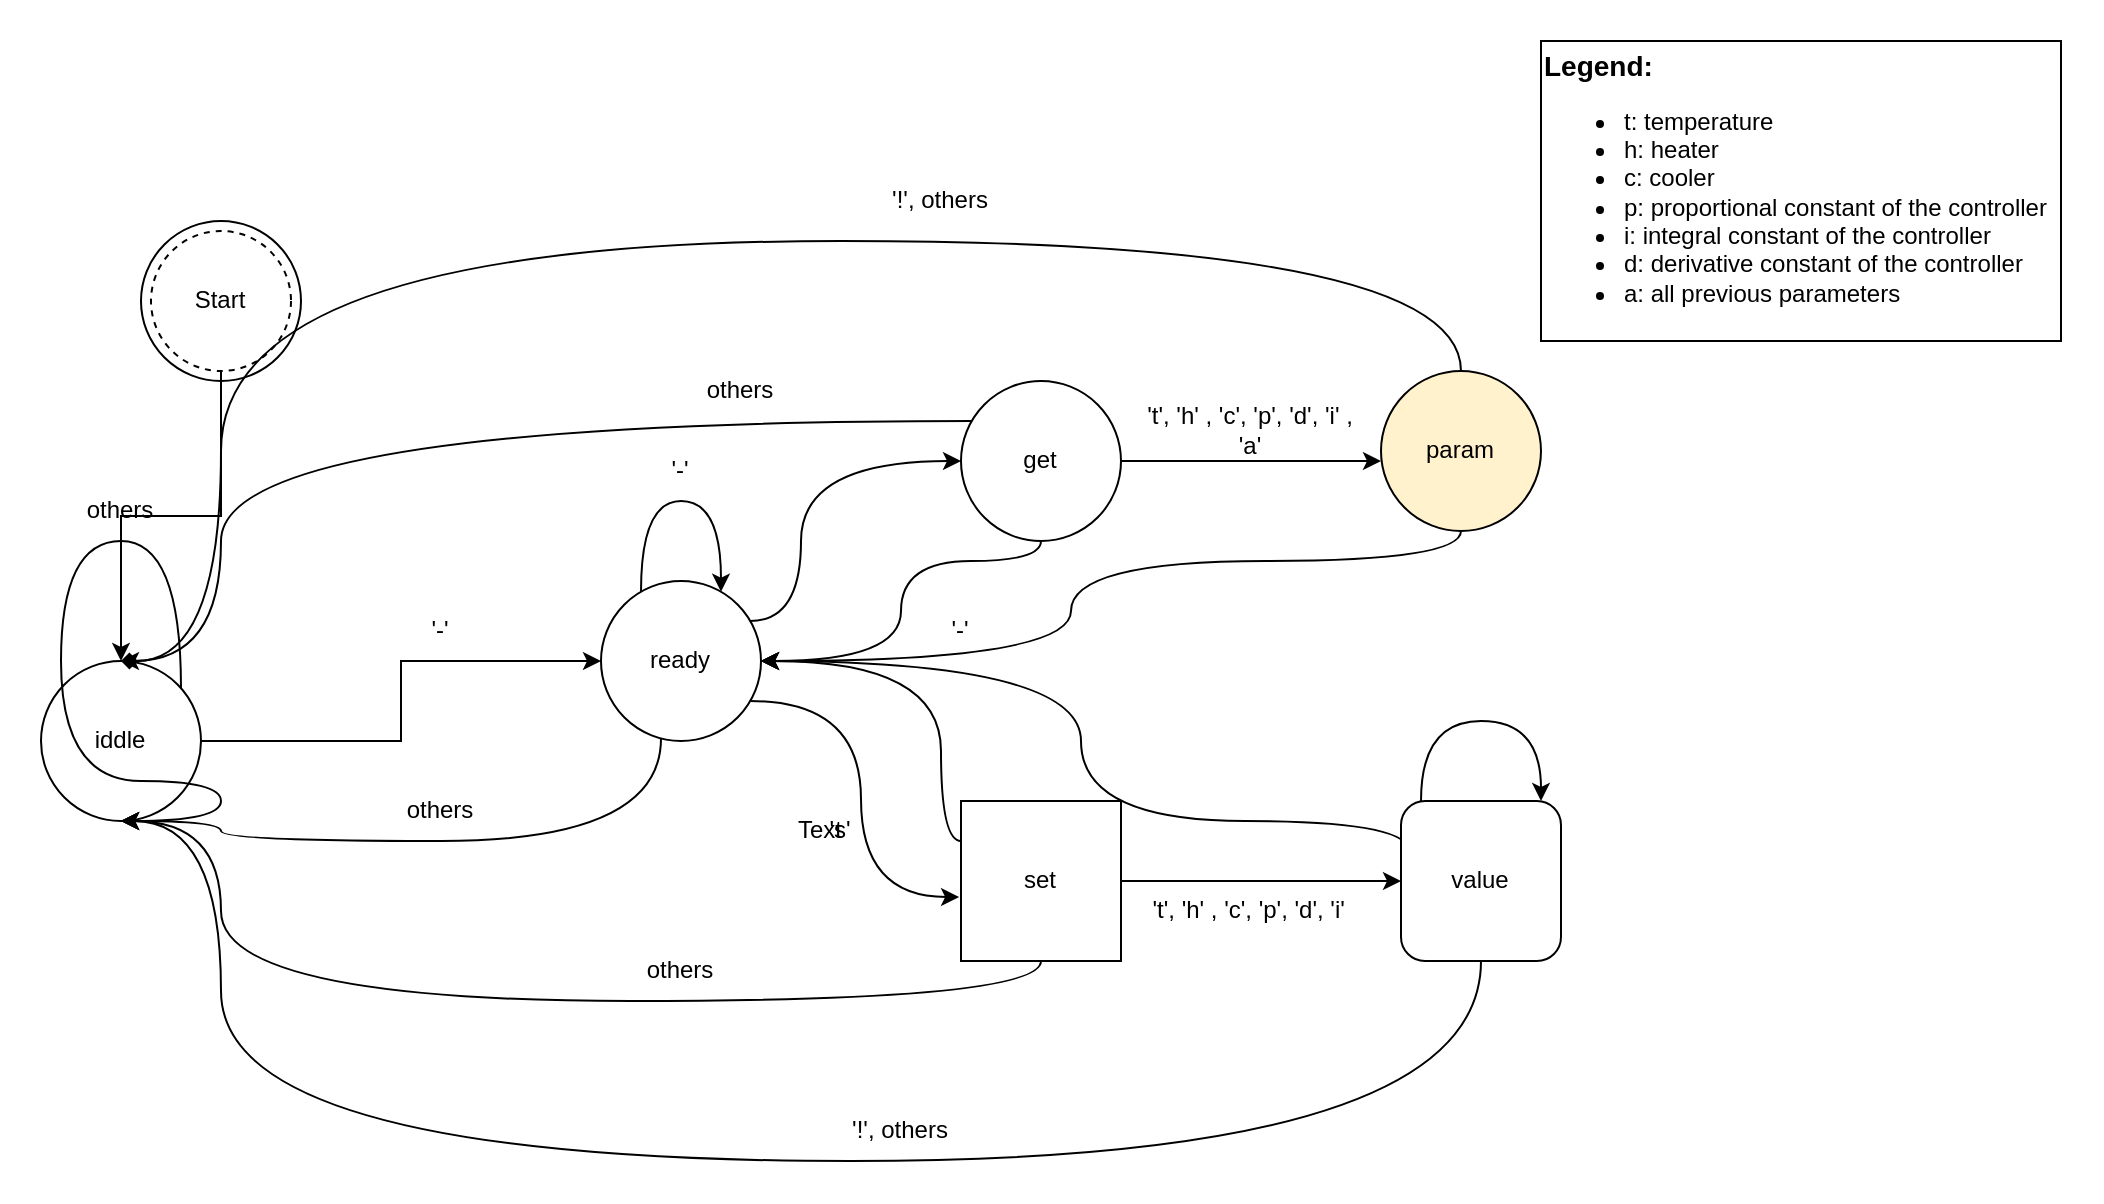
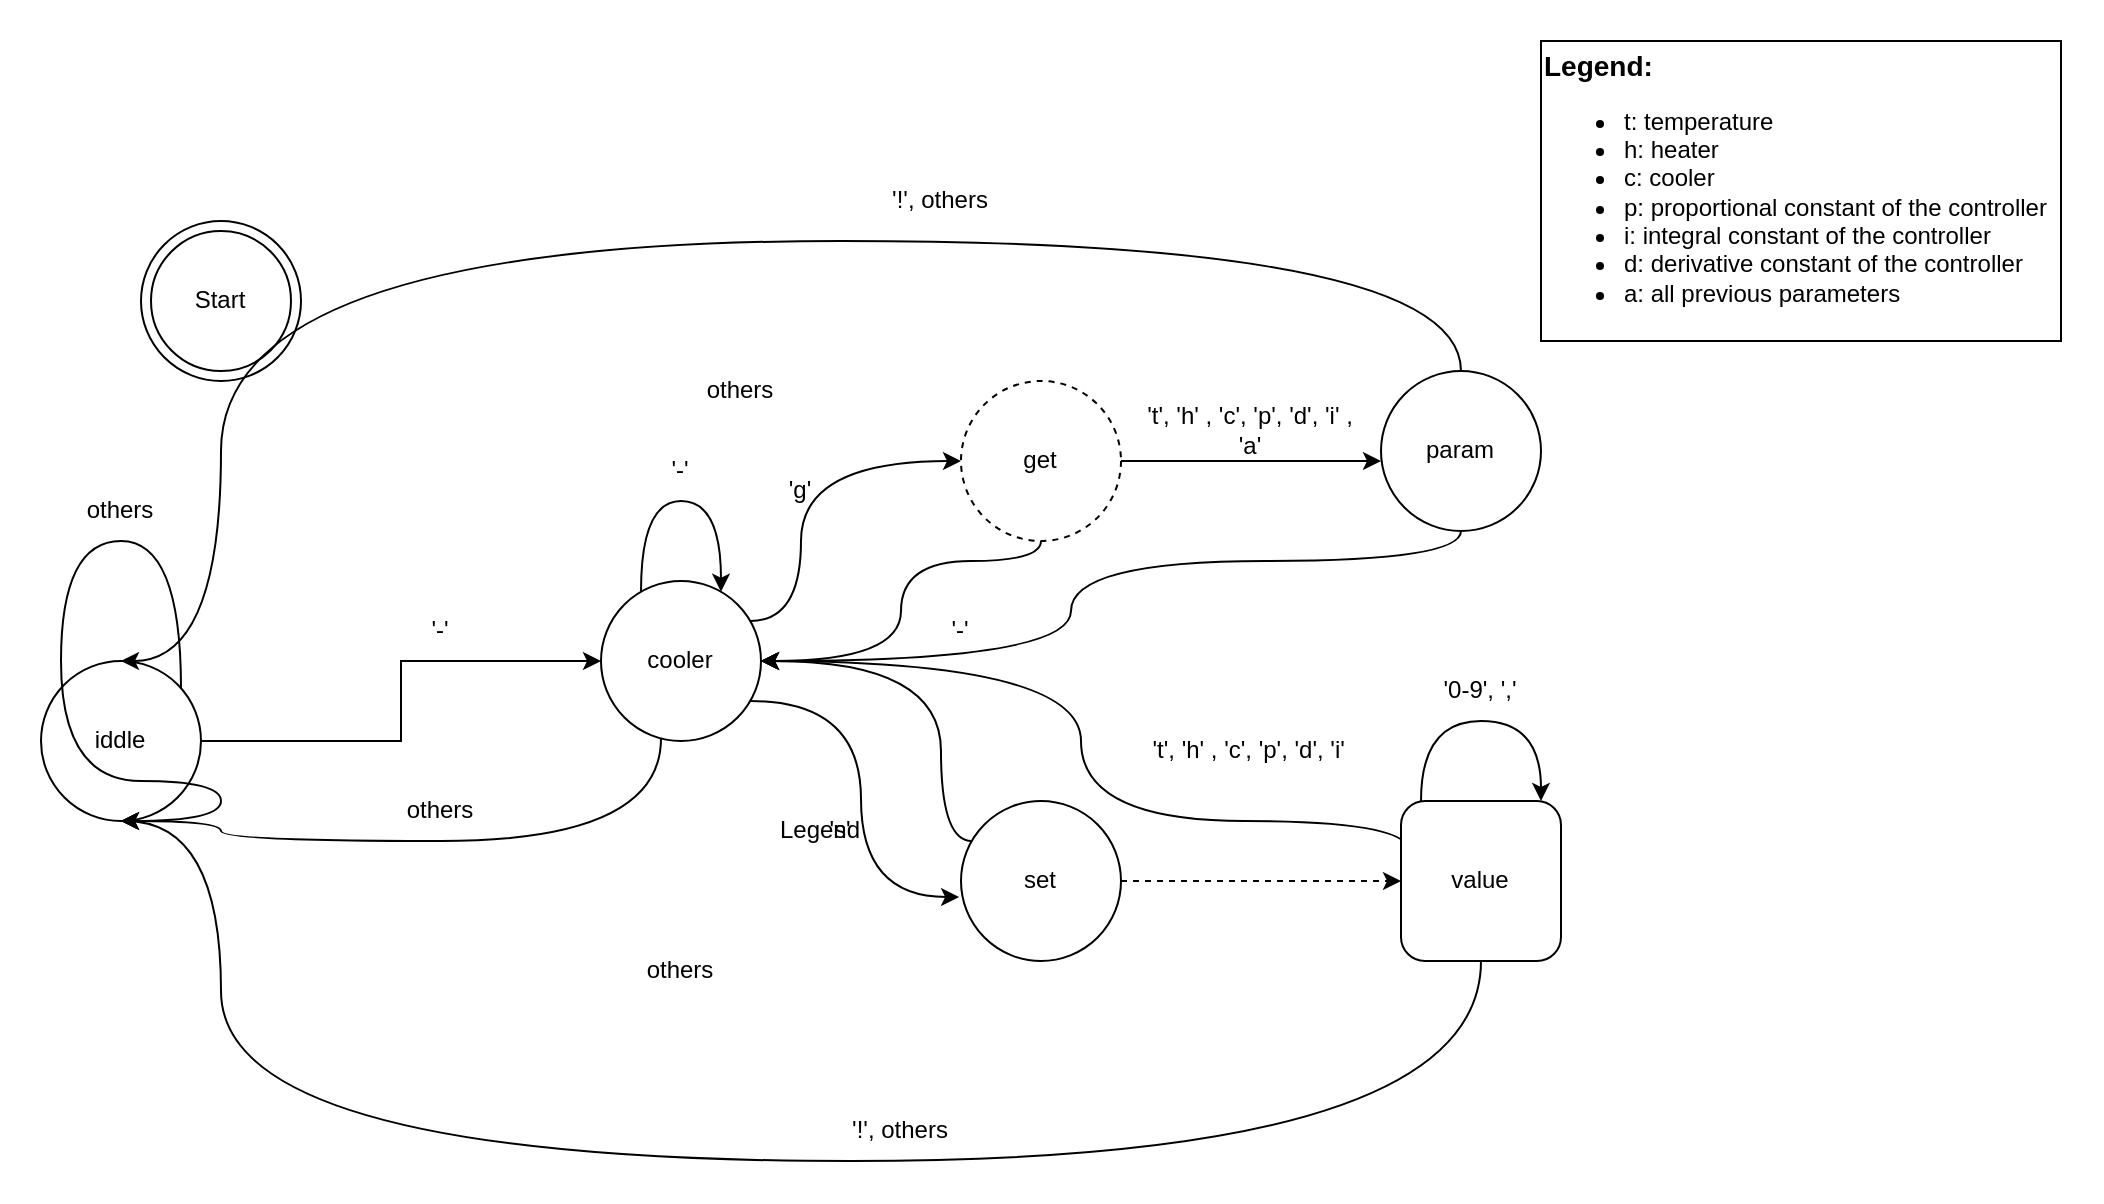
node "Start": style dashed -> solid
edge "get" -> "iddle": removed
node "param": fillcolor #fff2cc -> #ffffff
node "get": style solid -> dashed
node "'g'": added
edge "Start" -> "iddle": removed
edge "param" -> "iddle": arrowhead diamond -> classic
node "ready": label "ready" -> "cooler"
node "'0-9', ','": added
node "Text": label "Text" -> "Legend"
edge "value" -> "iddle": arrowhead classic -> open
node "set": shape rectangle -> ellipse
edge "set" -> "value": style solid -> dashed
node "'t', 'h' , 'c', 'p', 'd', 'i'": moved (1253, 911) -> (1253, 751)
edge "set" -> "iddle": removed
